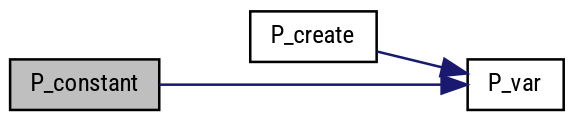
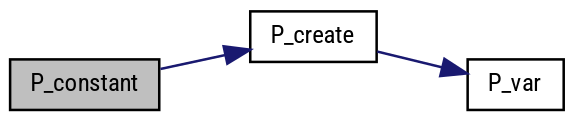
edge "P_constant" -> "P_var": now "P_constant" -> "P_create"
